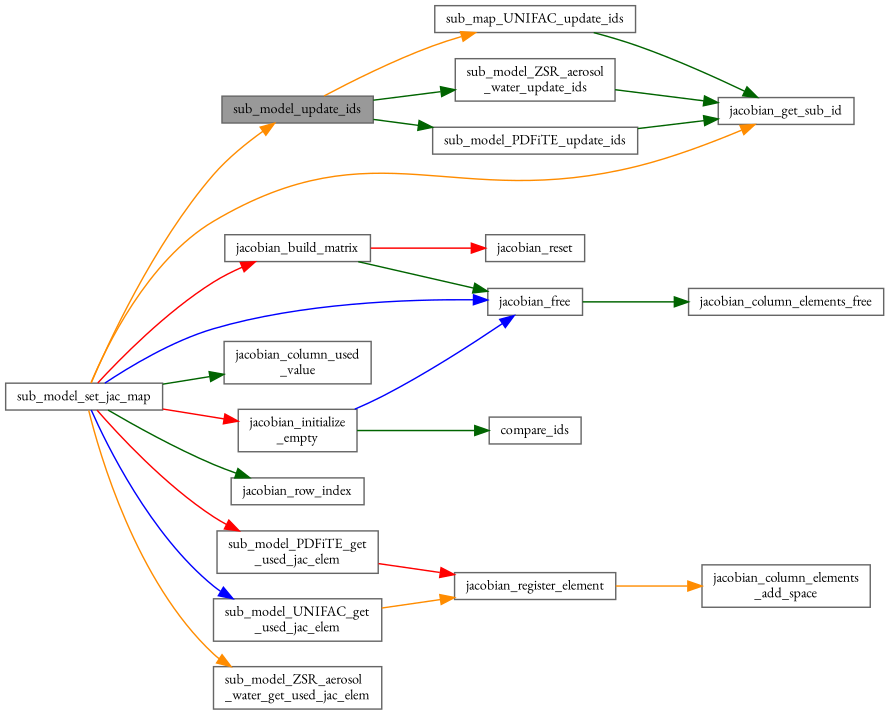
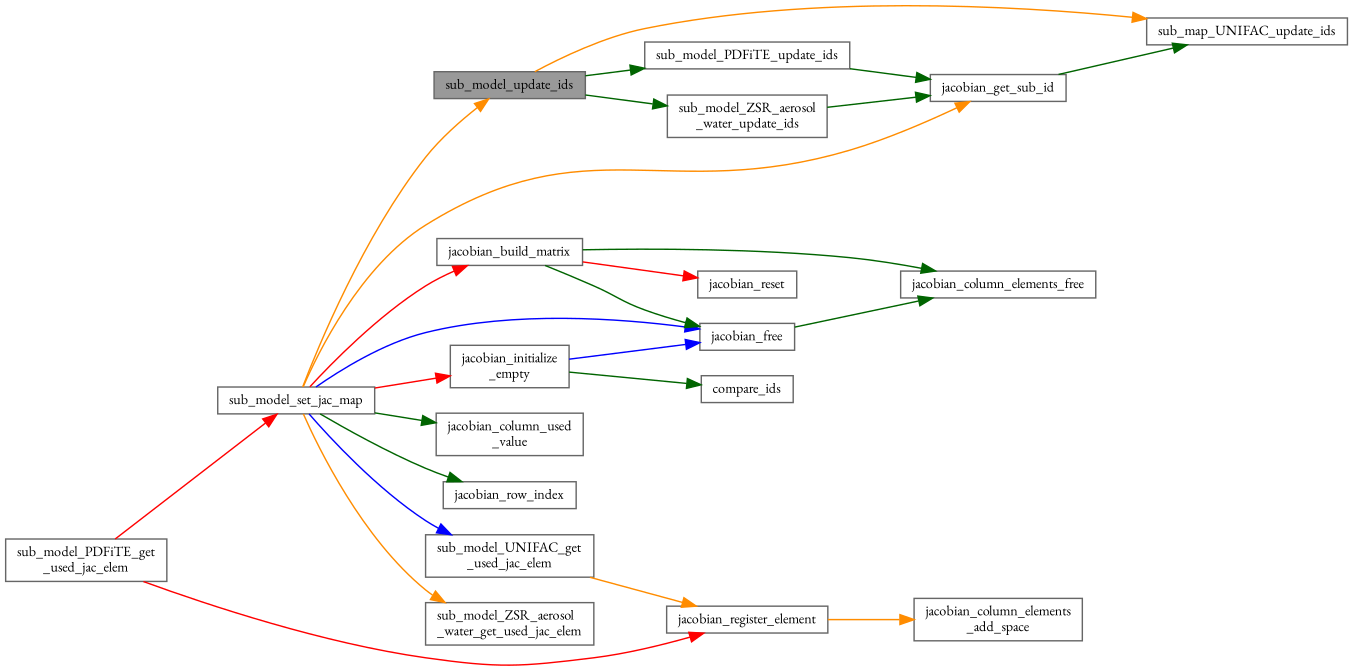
edge "sub_map_UNIFAC_update_ids" -> "jacobian_get_sub_id": reversed
edge "jacobian_build_matrix" -> "jacobian_column_elements_free": added
edge "sub_model_set_jac_map" -> "sub_model_PDFiTE_get _used_jac_elem": reversed
